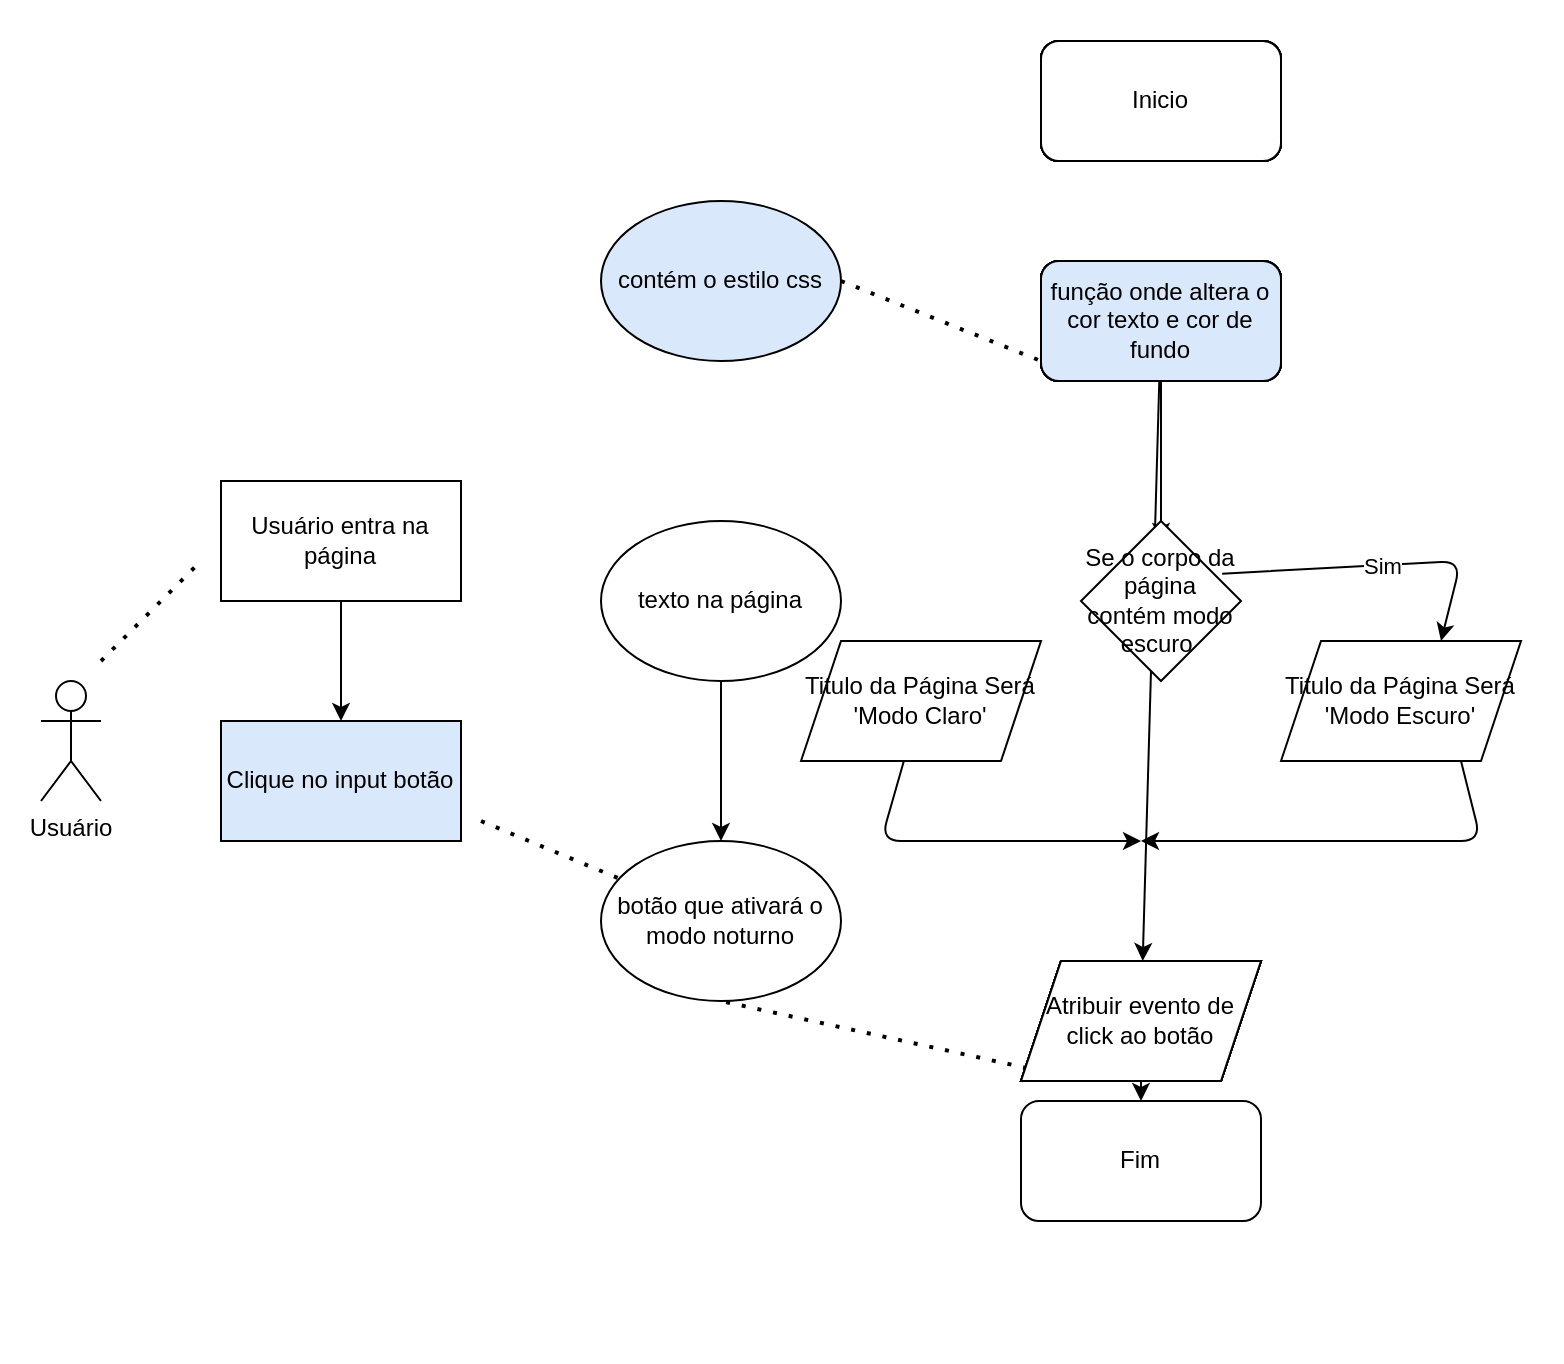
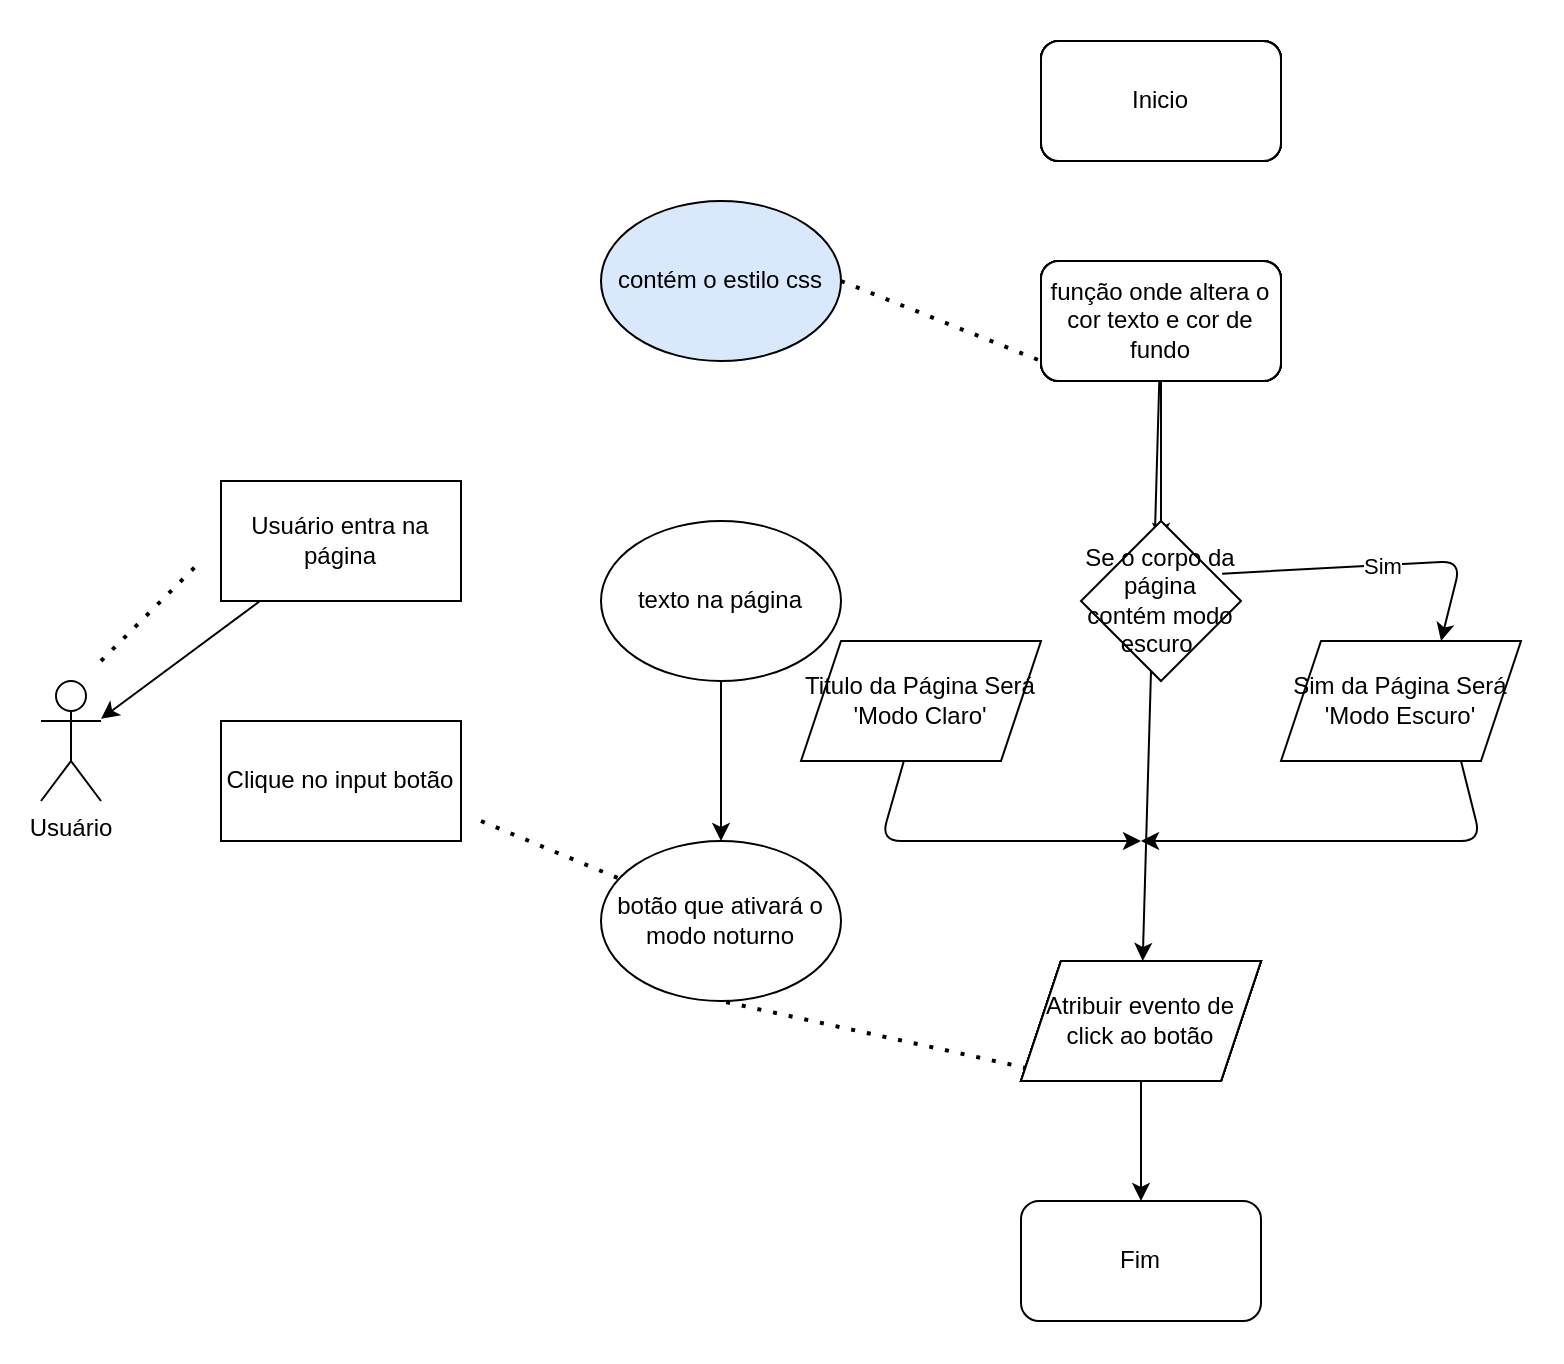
node "função onde altera o cor texto e cor de fundo": fillcolor #dae8fc -> #ffffff
edge "Usuário entra na página" -> "Clique no input botão": now "Usuário entra na página" -> "Usuário"
node "Titulo da Página Será 'Modo Escuro'": label "Titulo da Página Será 'Modo Escuro'" -> "Sim da Página Será 'Modo Escuro'"
node "Clique no input botão": fillcolor #dae8fc -> #ffffff
node "Fim": moved (1141, 1161) -> (1141, 1261)
